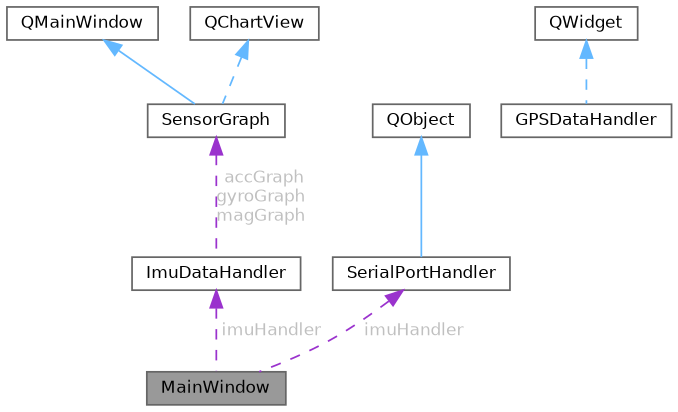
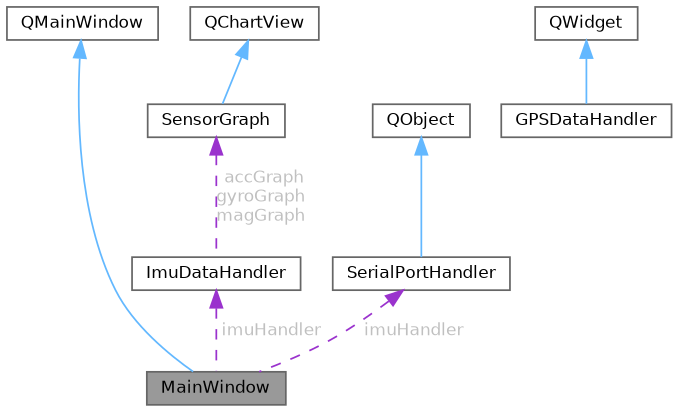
edge "SensorGraph" -> "QMainWindow": now "MainWindow" -> "QMainWindow"
edge "SensorGraph" -> "QChartView": style dashed -> solid
edge "GPSDataHandler" -> "QWidget": style dashed -> solid
